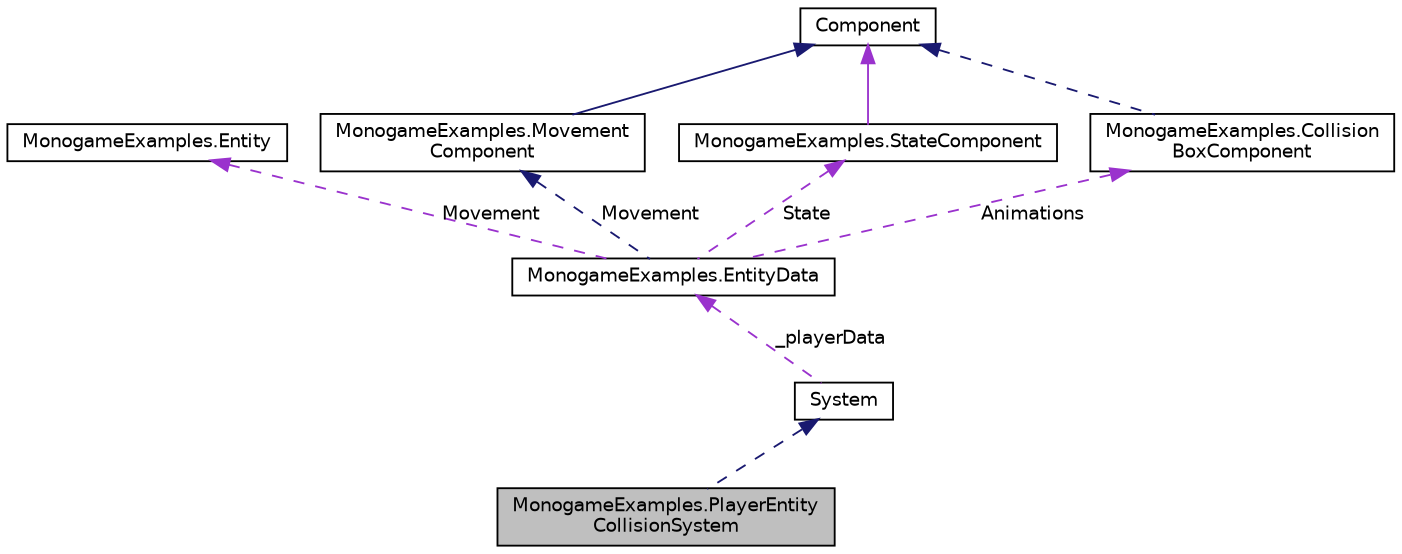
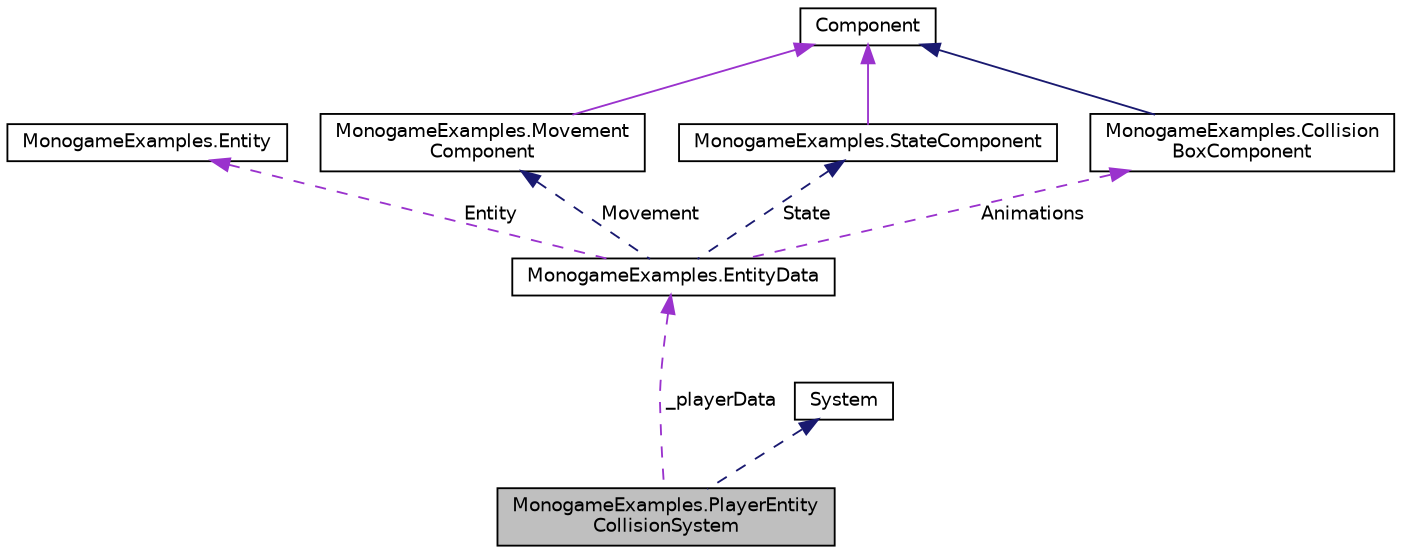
edge "MonogameExamples.Movement Component" -> "Component": color midnightblue -> darkorchid3
edge "MonogameExamples.Collision BoxComponent" -> "Component": style dashed -> solid
edge "MonogameExamples.EntityData" -> "MonogameExamples.Entity": label " Movement" -> " Entity"
edge "MonogameExamples.EntityData" -> "MonogameExamples.StateComponent": color darkorchid3 -> midnightblue
edge "System" -> "MonogameExamples.EntityData": now "MonogameExamples.PlayerEntity CollisionSystem" -> "MonogameExamples.EntityData"
